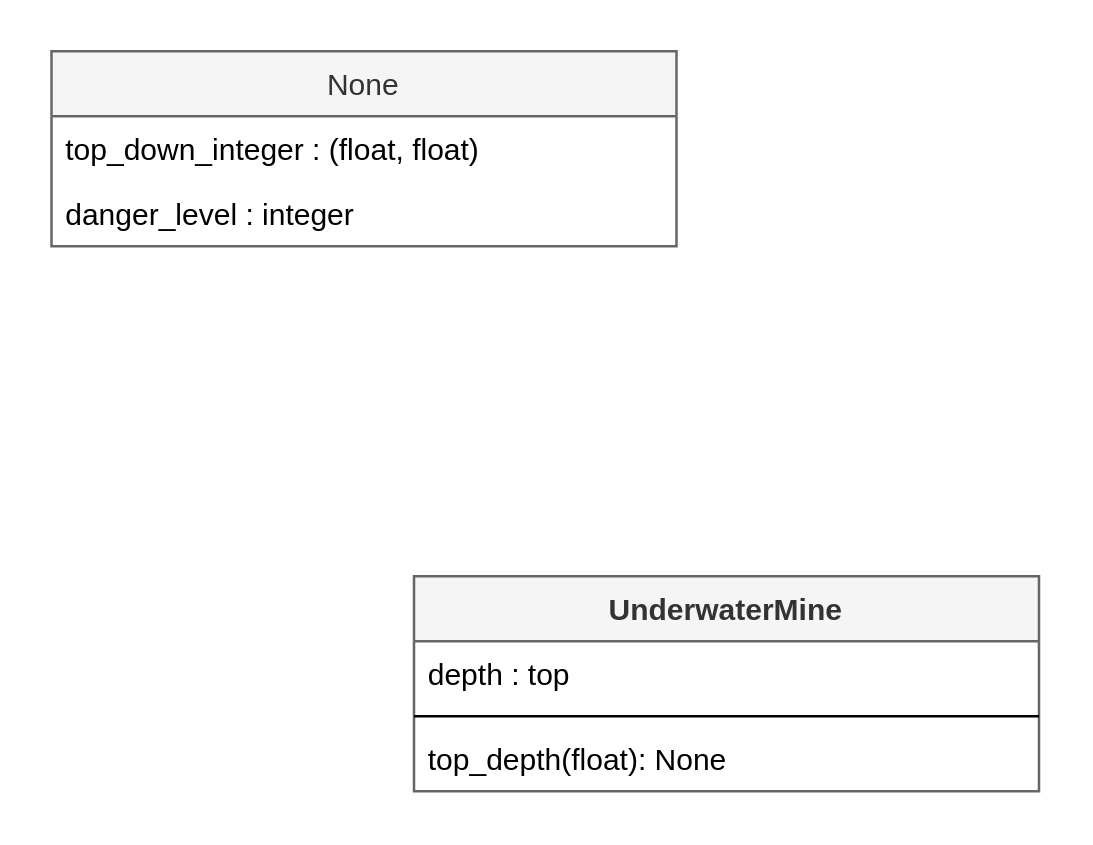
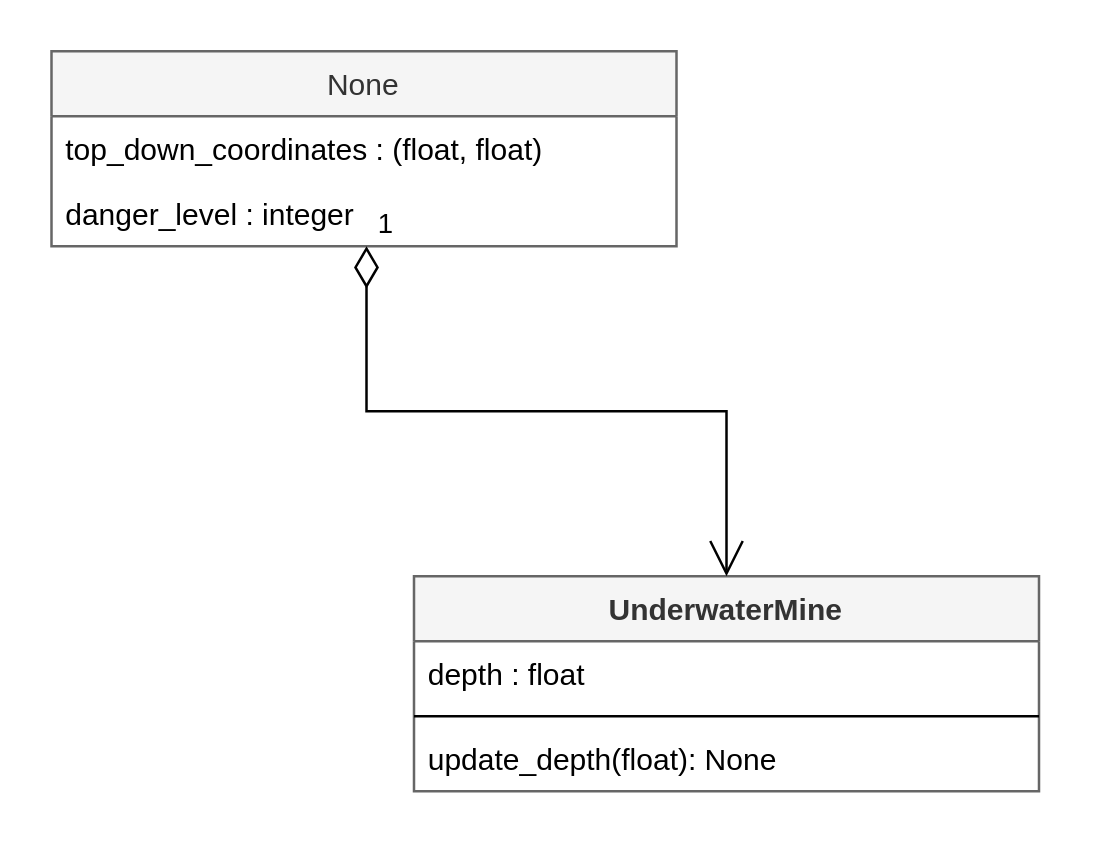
node "top_down_integer : (float, float)": label "top_down_integer : (float, float)" -> "top_down_coordinates : (float, float)"
edge "danger_level : integer" -- "UnderwaterMine": added, label "1"
node "depth : top": label "depth : top" -> "depth : float"
node "top_depth(float): None": label "top_depth(float): None" -> "update_depth(float): None"
